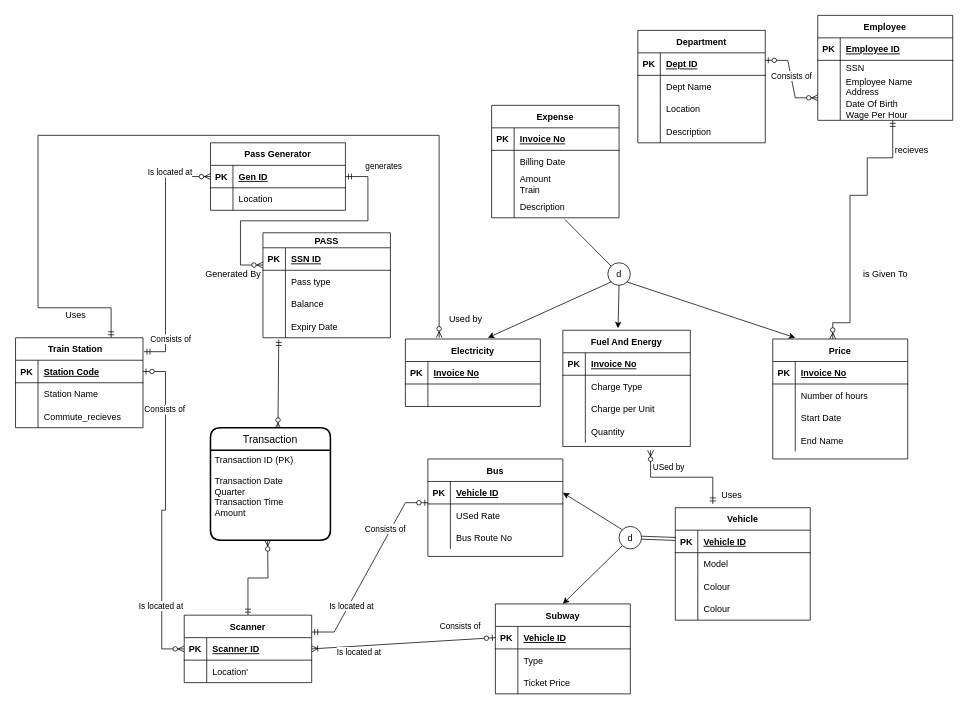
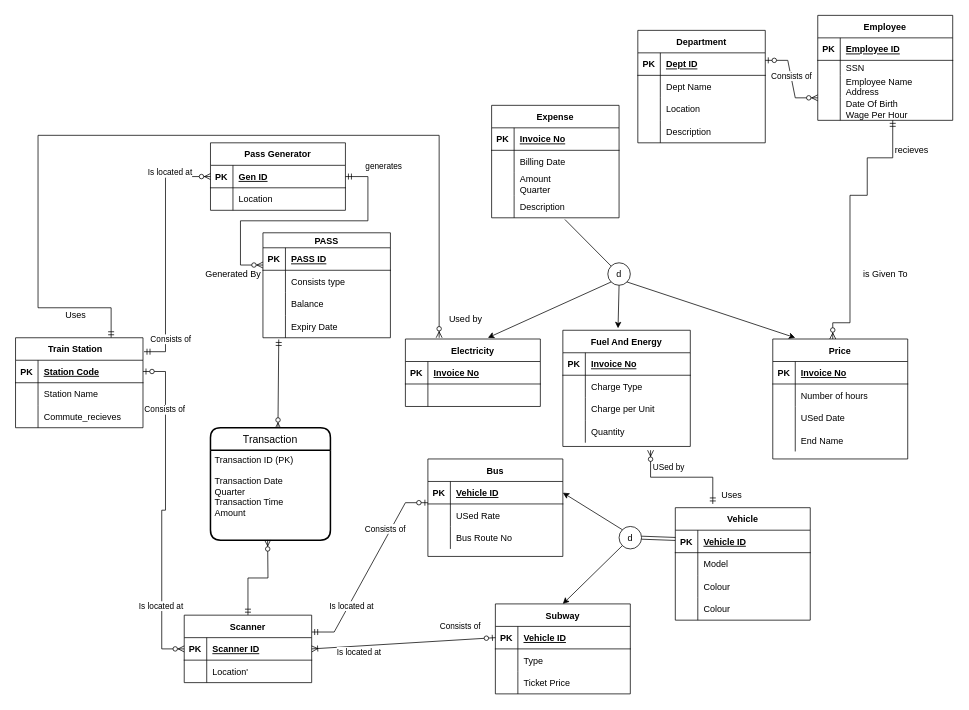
node "Amount Train": label "Amount Train" -> "Amount Quarter"
node "SSN ID": label "SSN ID" -> "PASS ID"
node "Pass type": label "Pass type" -> "Consists type"
node "Start Date": label "Start Date" -> "USed Date"
